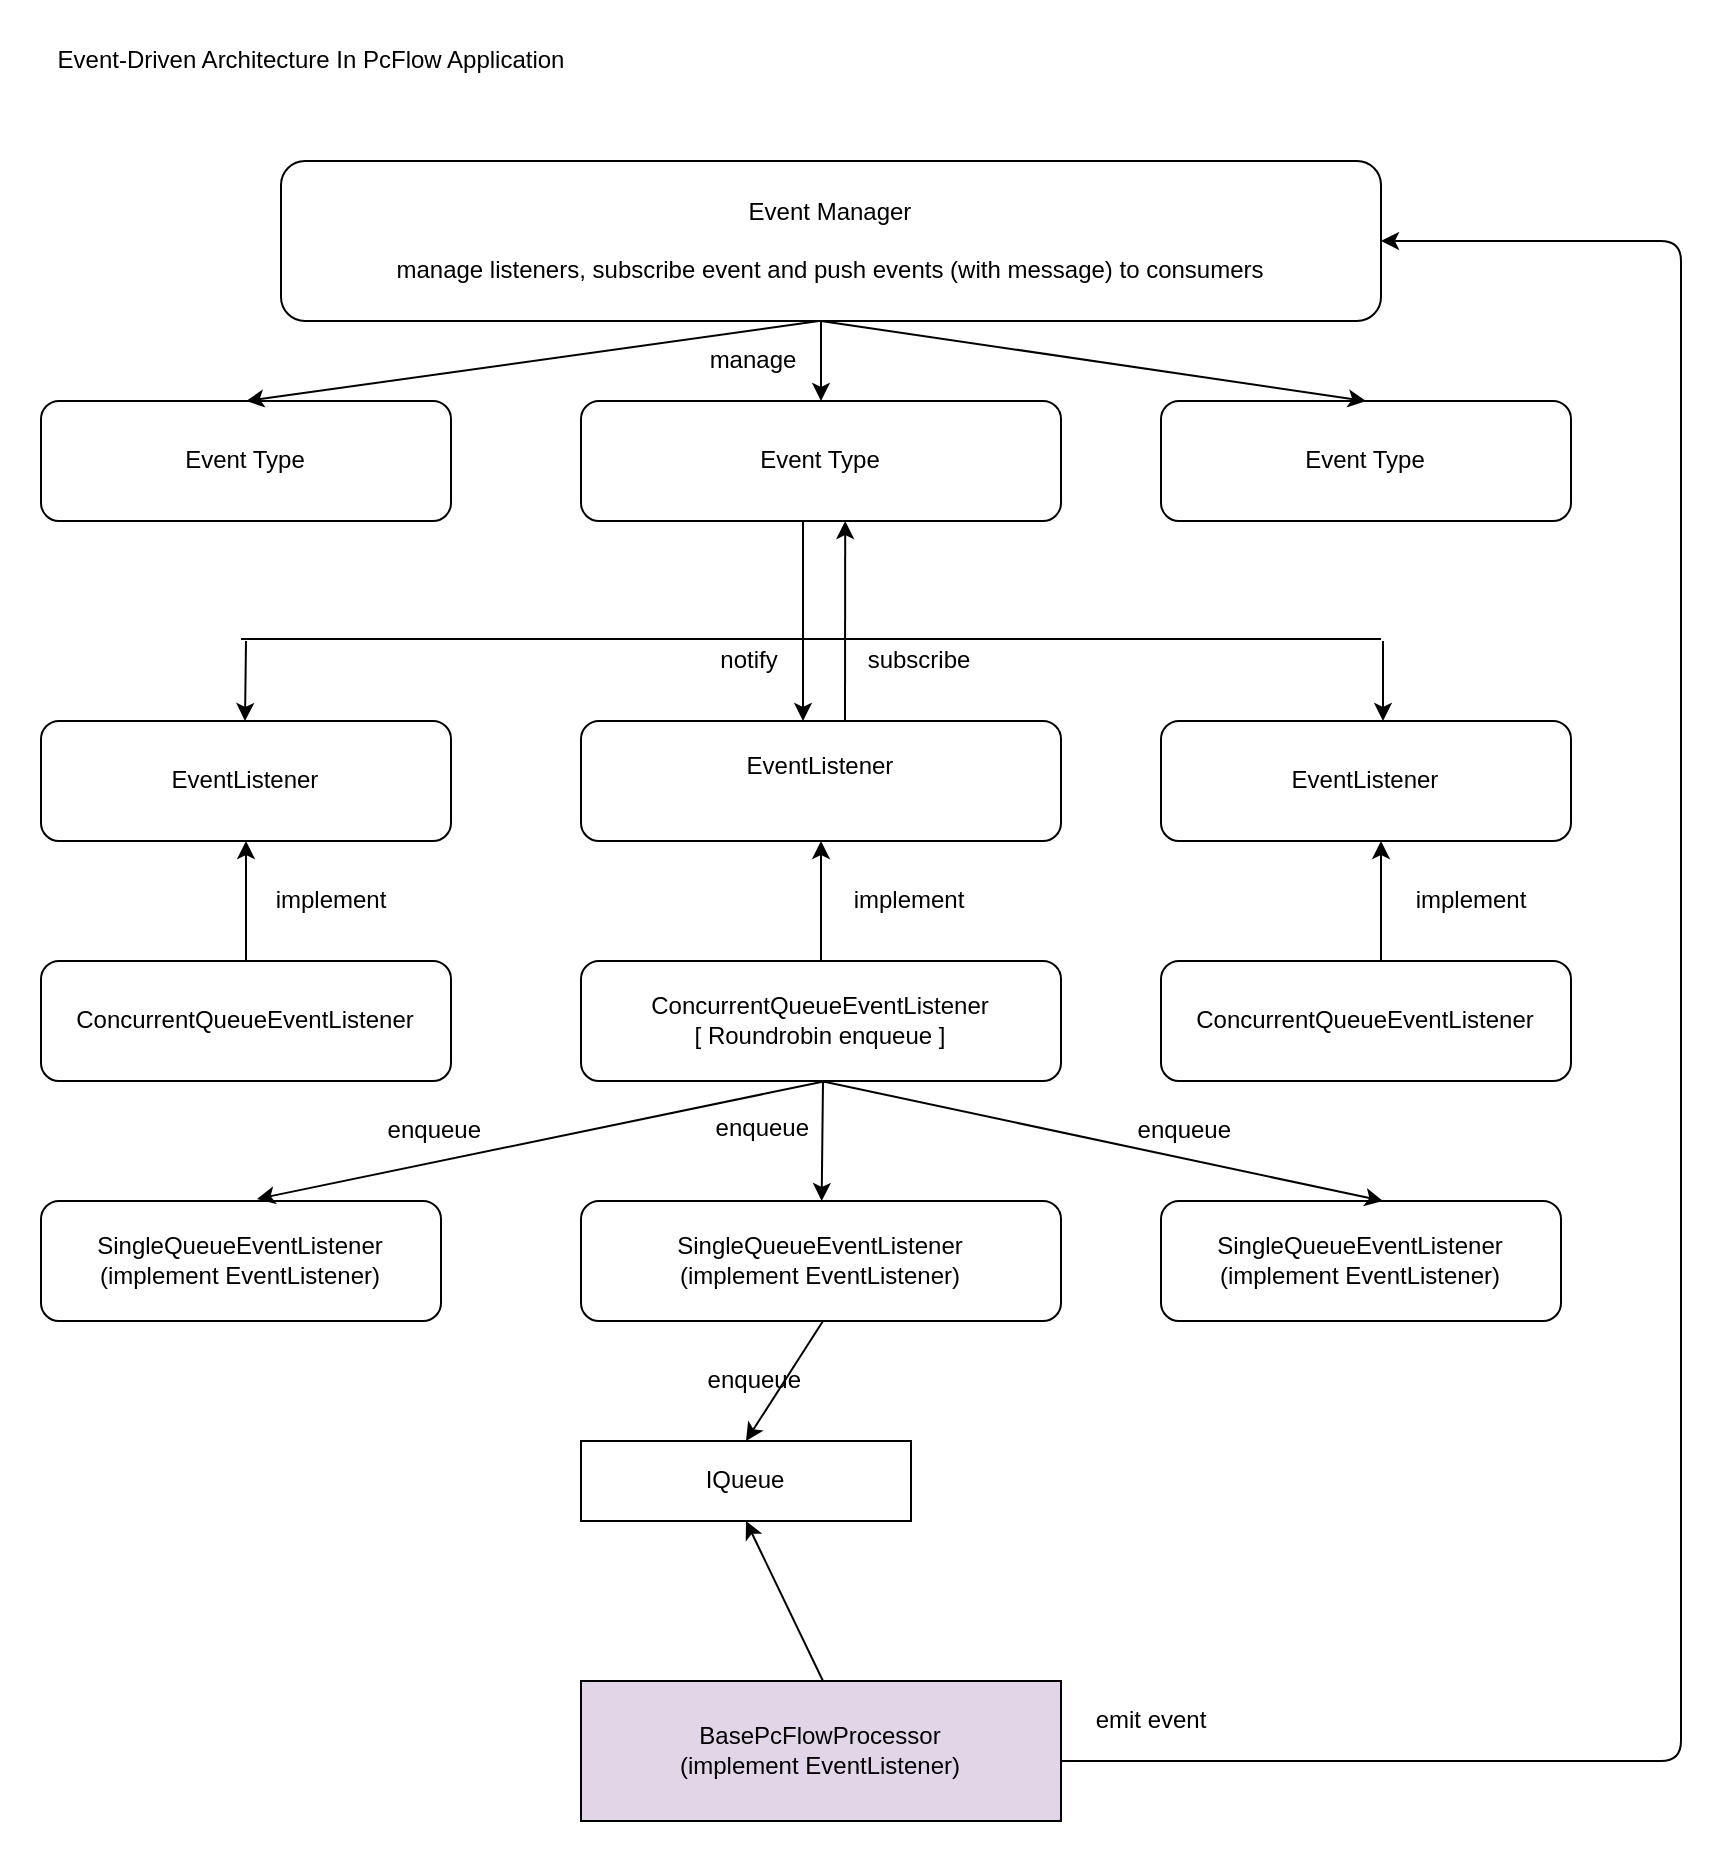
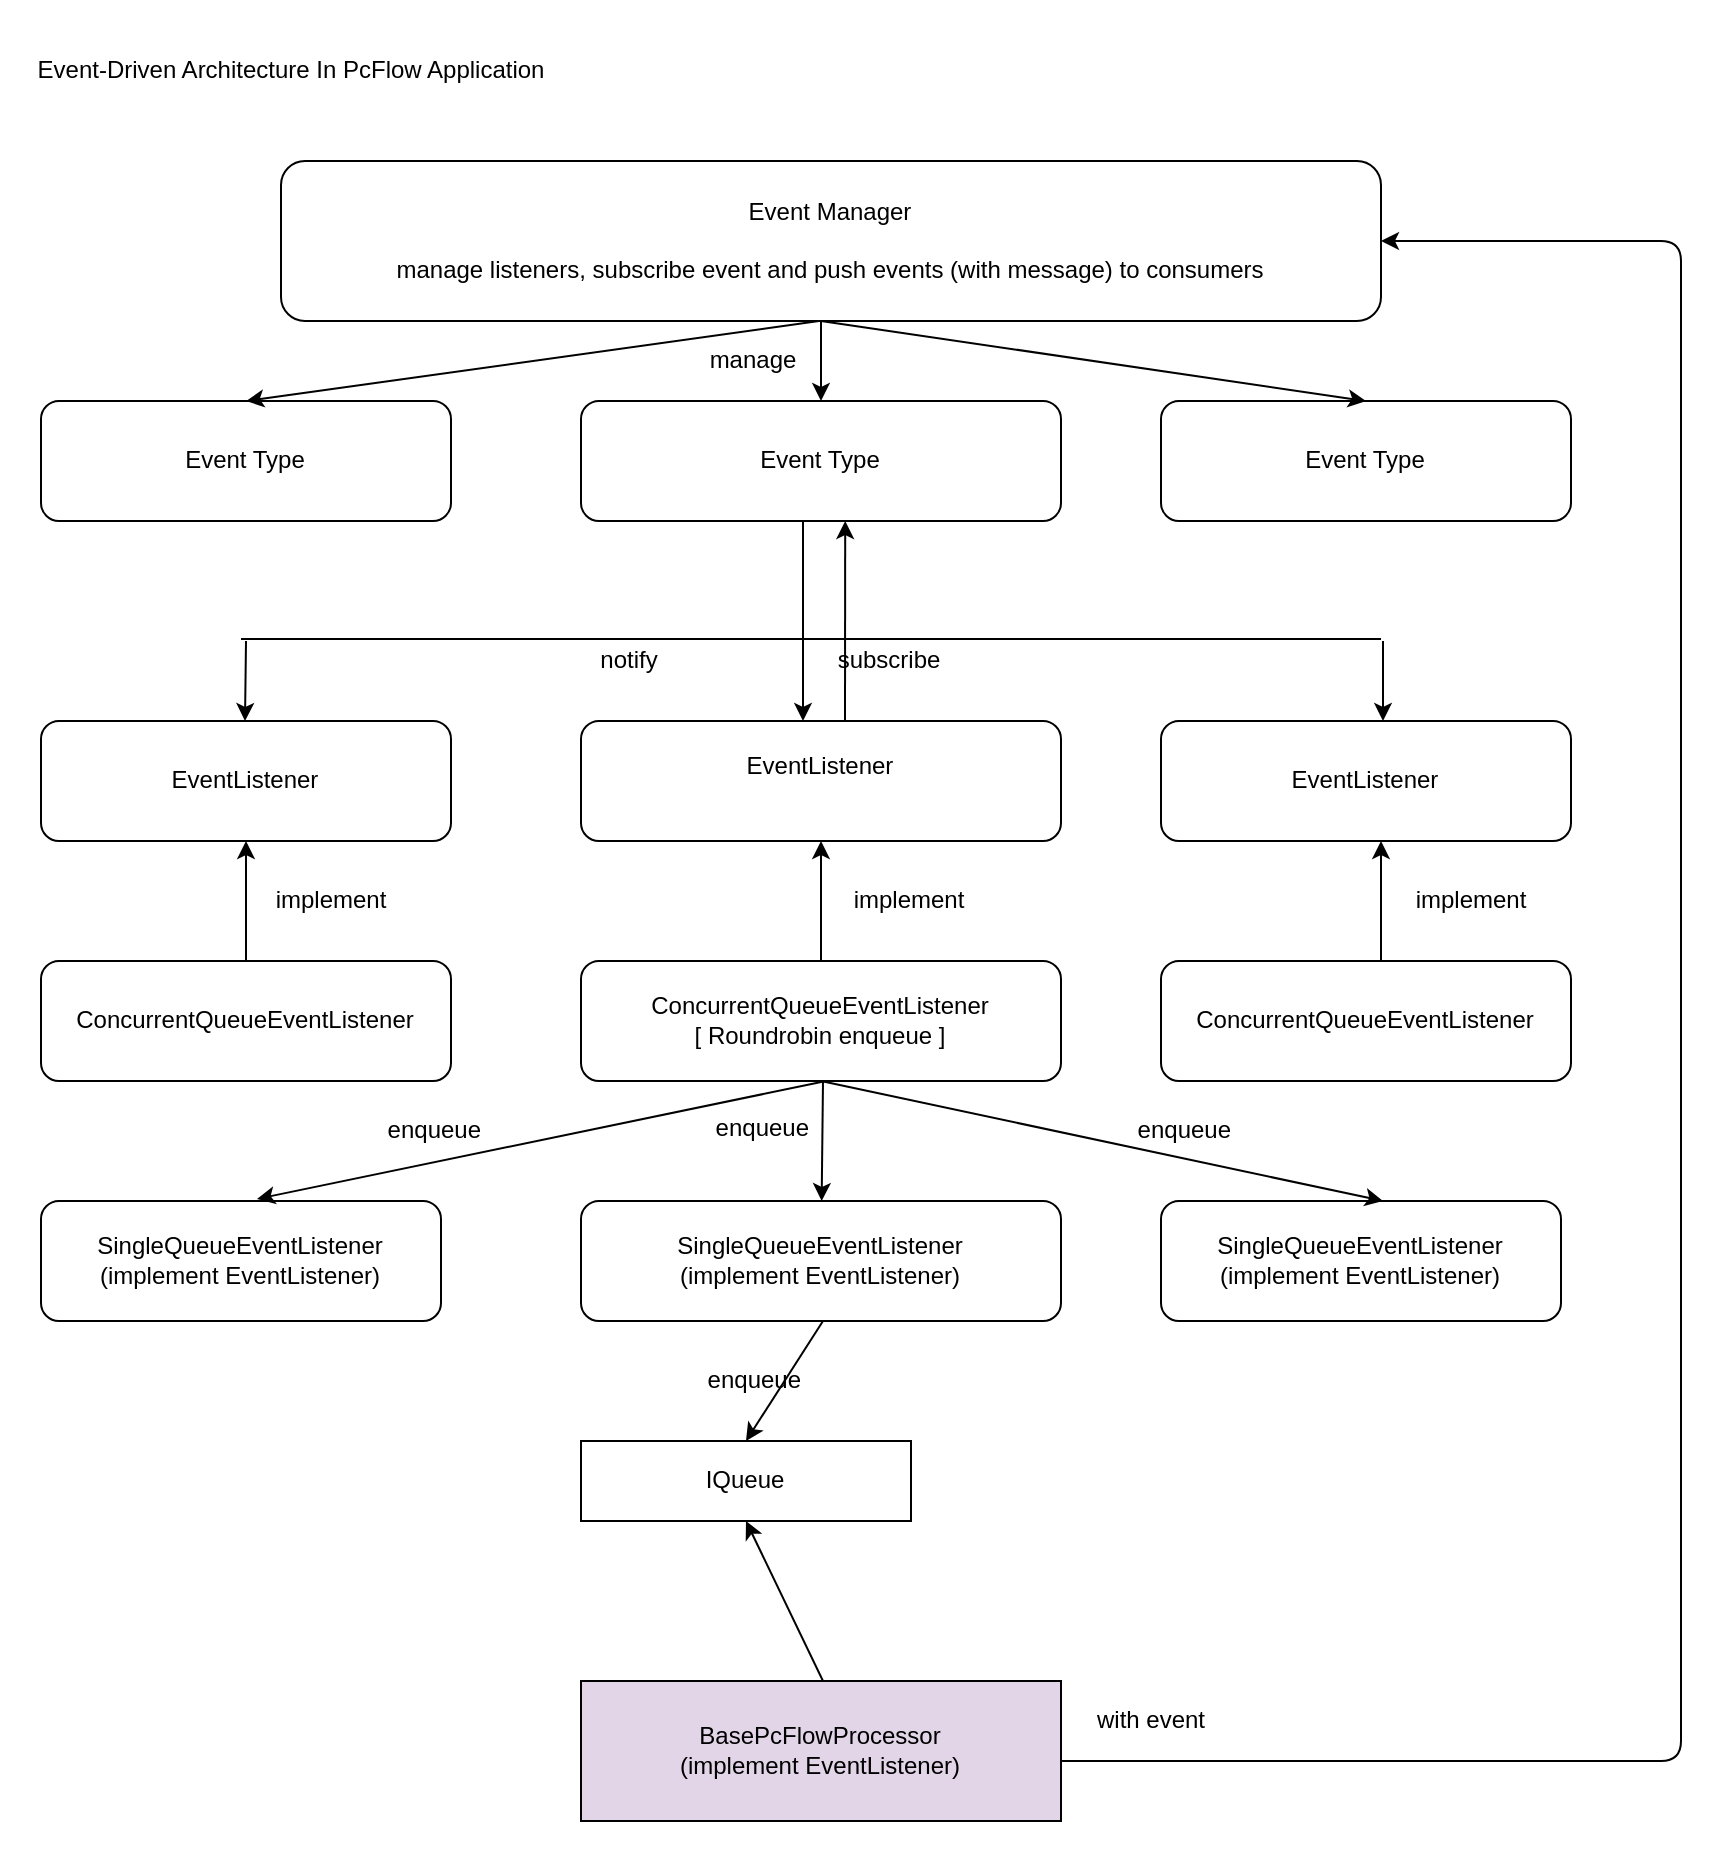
node "Event-Driven Architecture In PcFlow Application": moved (311, 61) -> (291, 71)
node "notify": moved (749, 661) -> (629, 661)
node "subscribe": moved (919, 661) -> (889, 661)
node "emit event": label "emit event" -> "with event"
